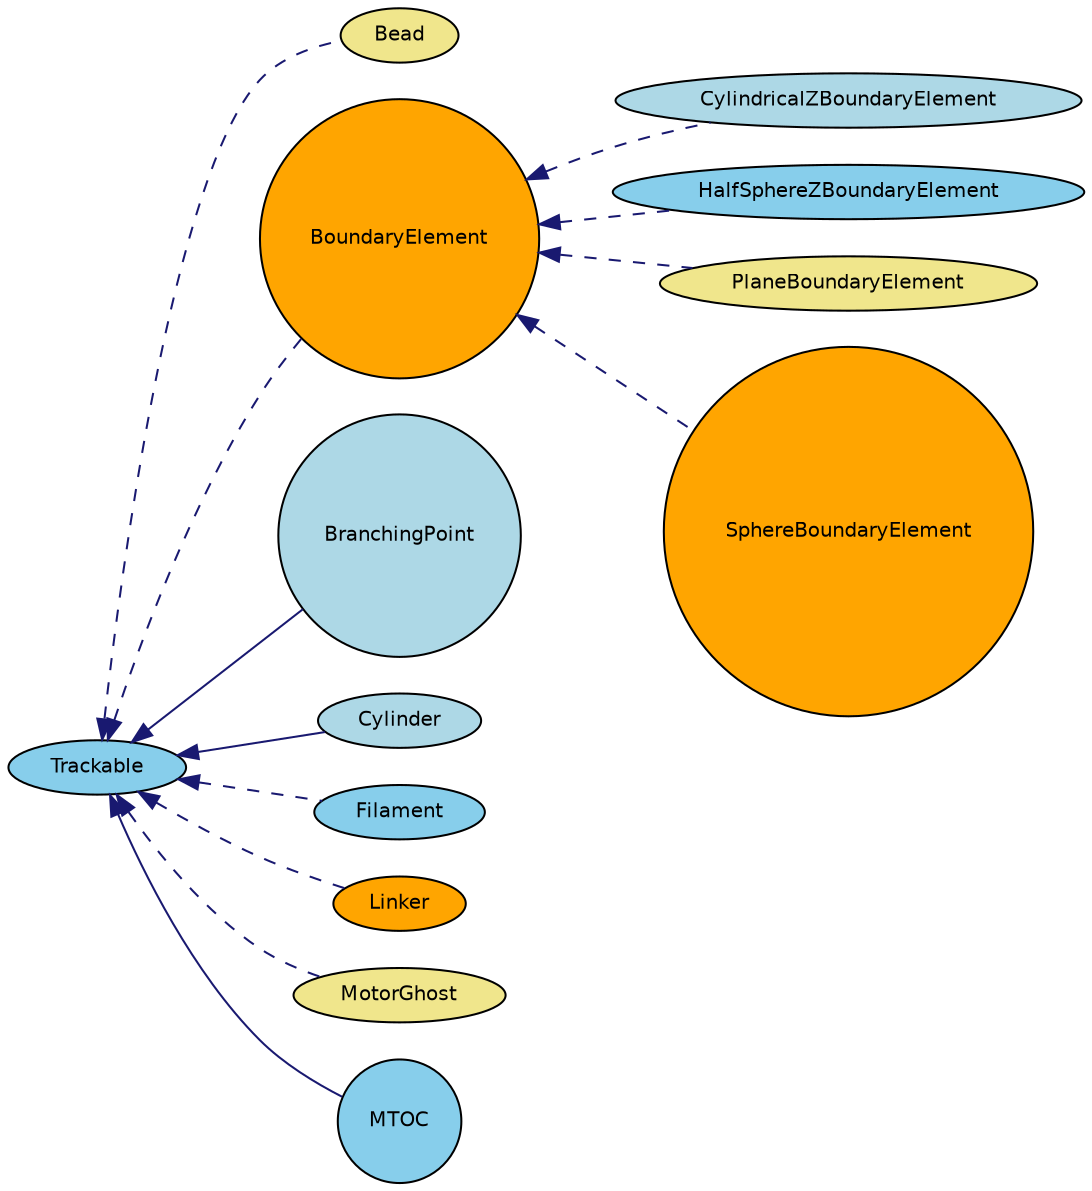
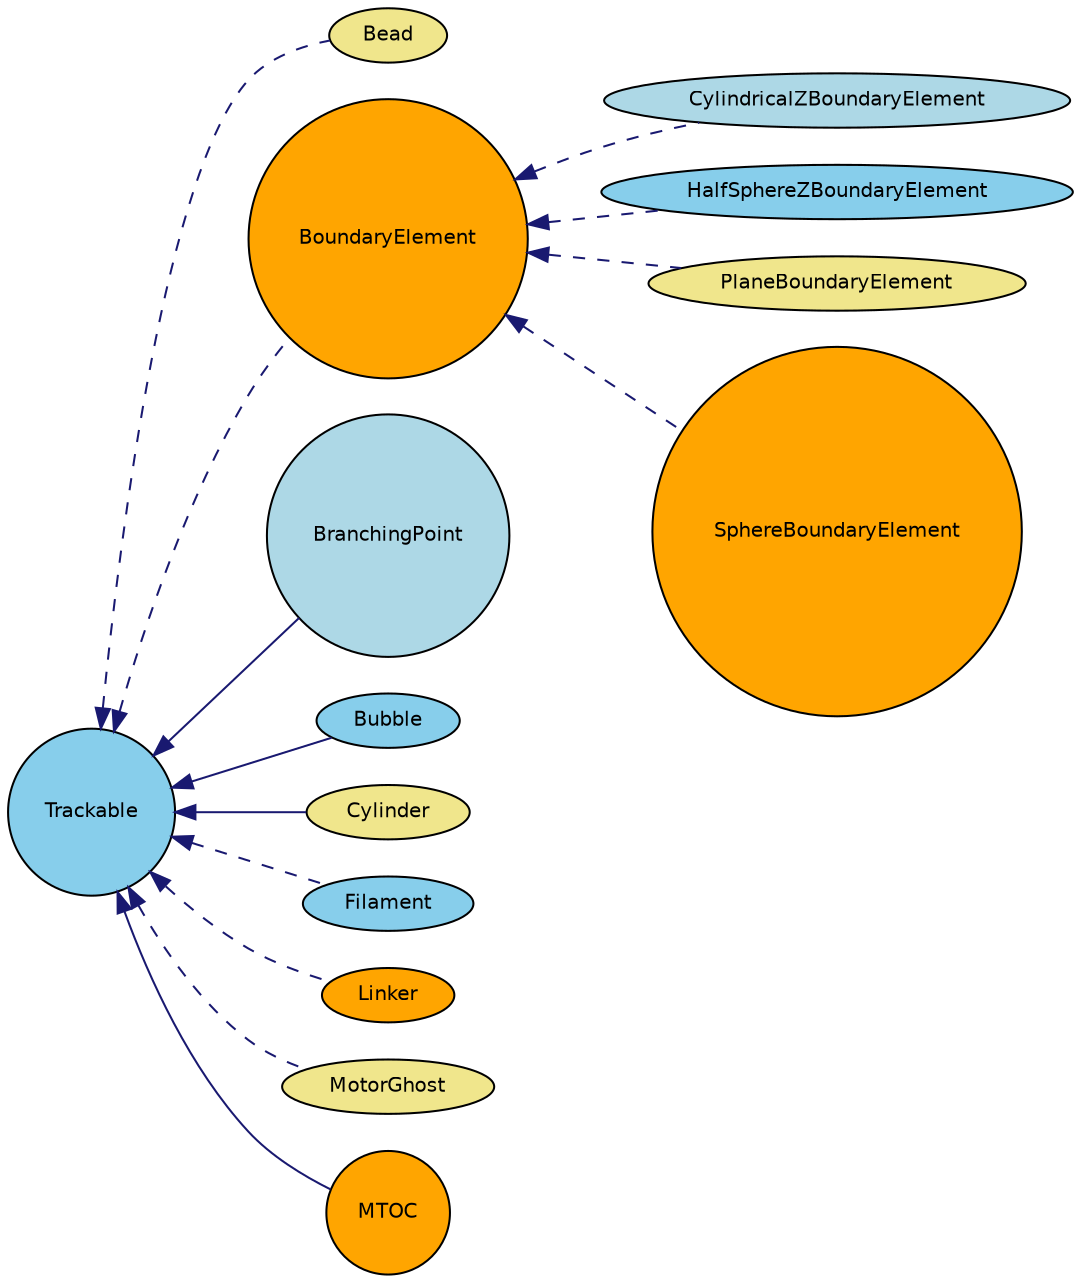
node "Bubble": added
node "Cylinder": fillcolor lightblue -> khaki
node "Trackable": shape ellipse -> circle
node "MTOC": fillcolor skyblue -> orange
